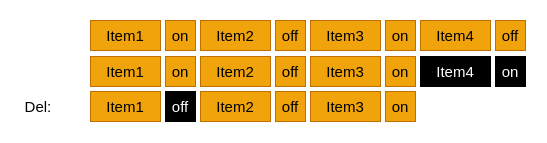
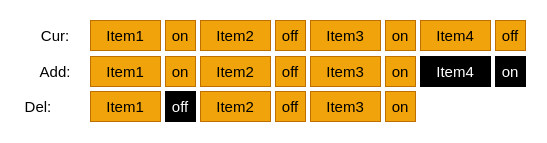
node "Cur:": added
node "Add:": added
